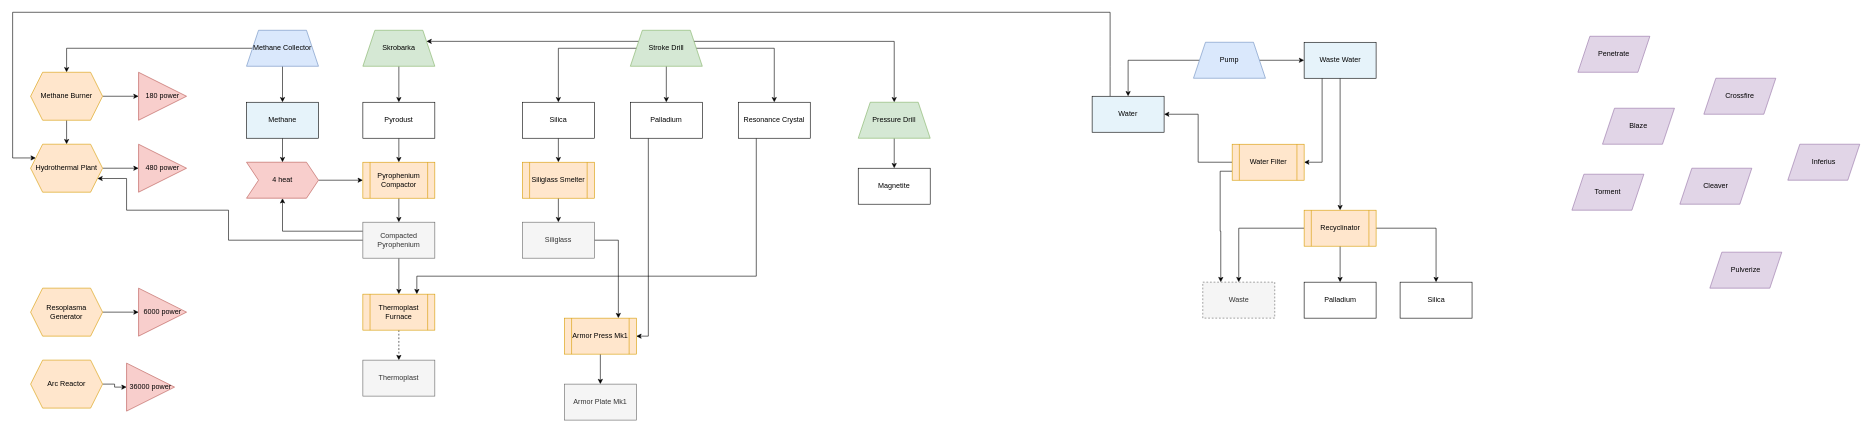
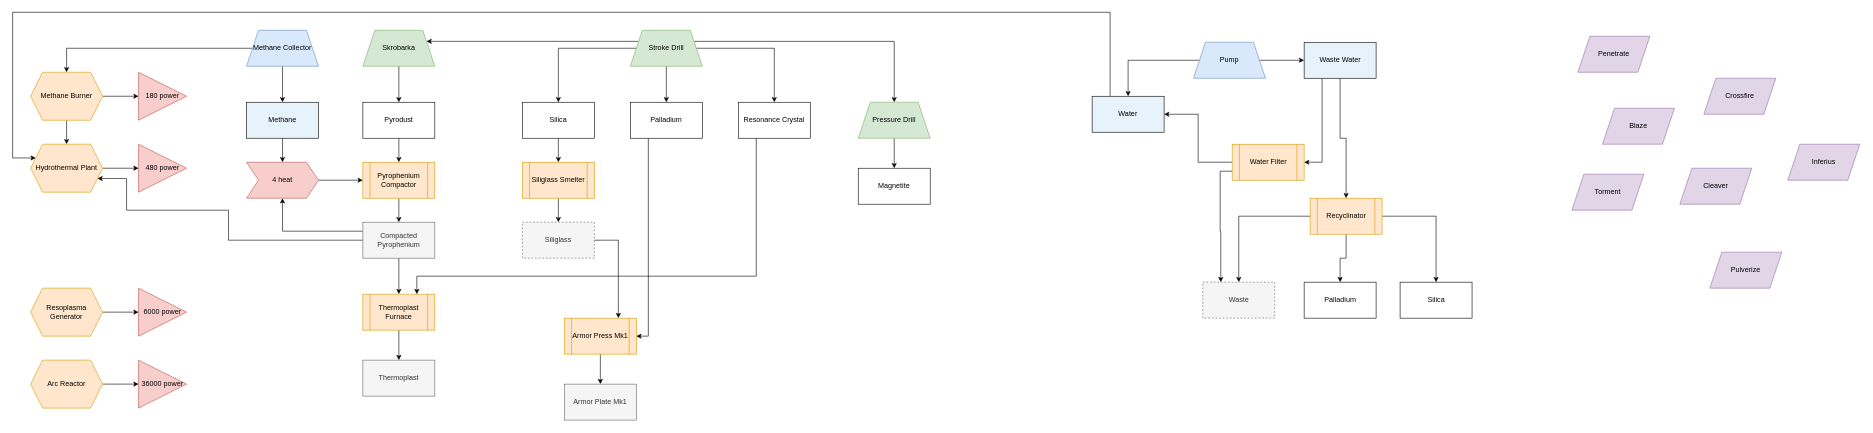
node "Recyclinator": moved (1340, 228) -> (1346, 216)
node "Siliglass": style solid -> dashed
edge "Thermoplast Furnace" -> "Thermoplast": style dashed -> solid
node "36000 power": moved (150, 387) -> (162, 384)
